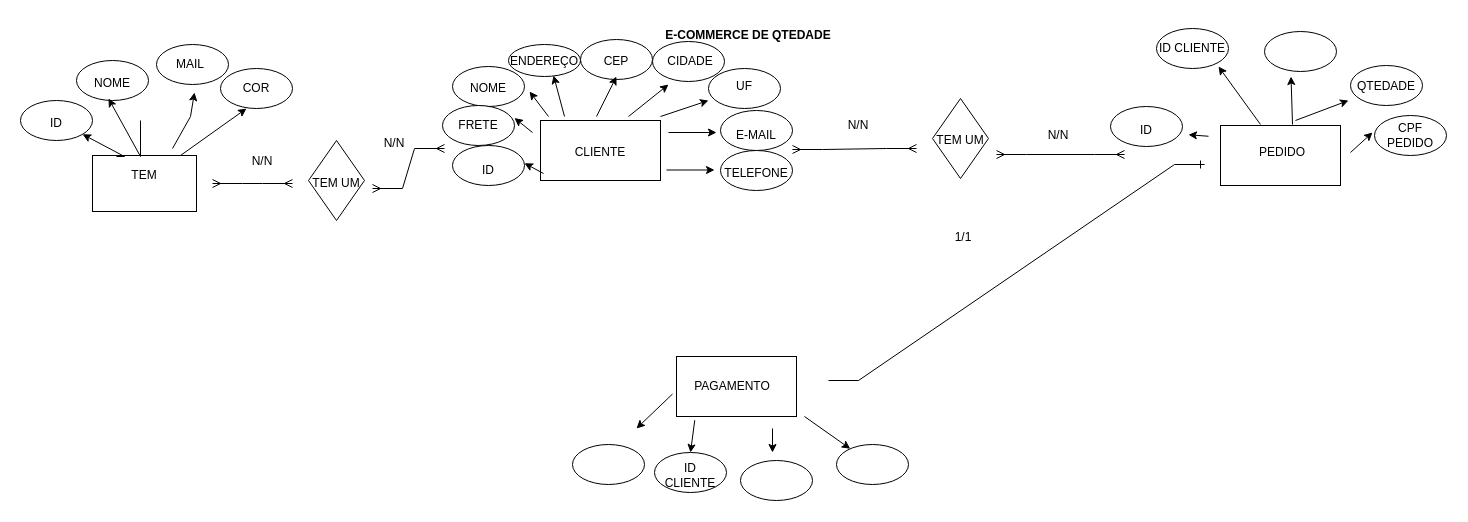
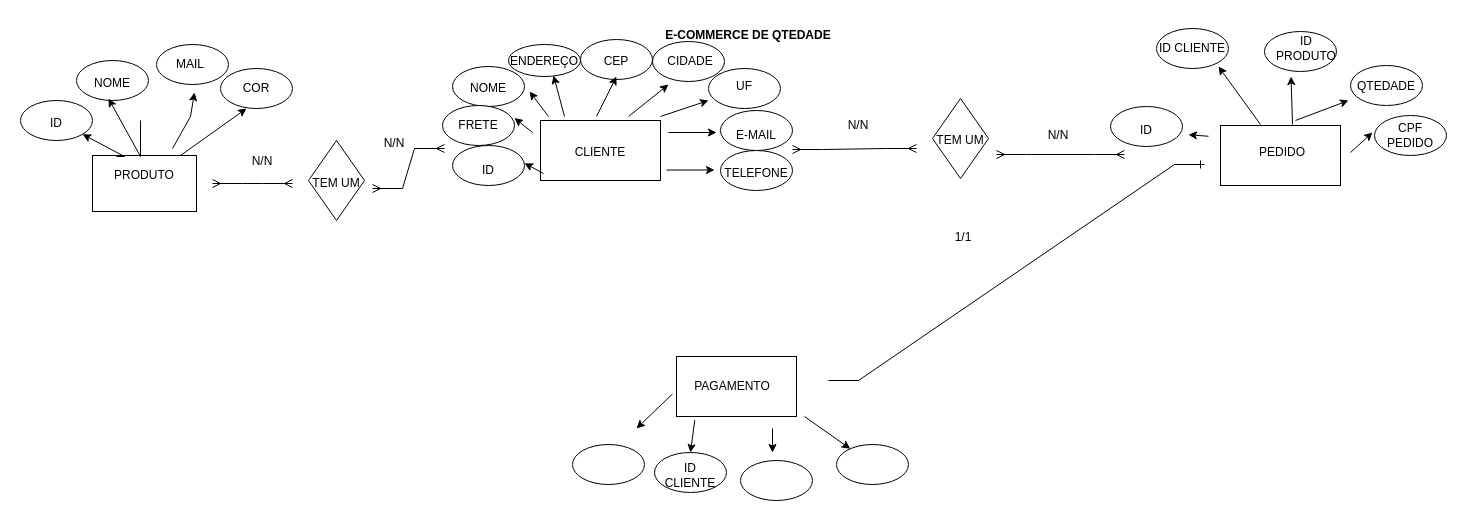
node "ID PRODUTO": added
node "TEM": label "TEM" -> "PRODUTO"
